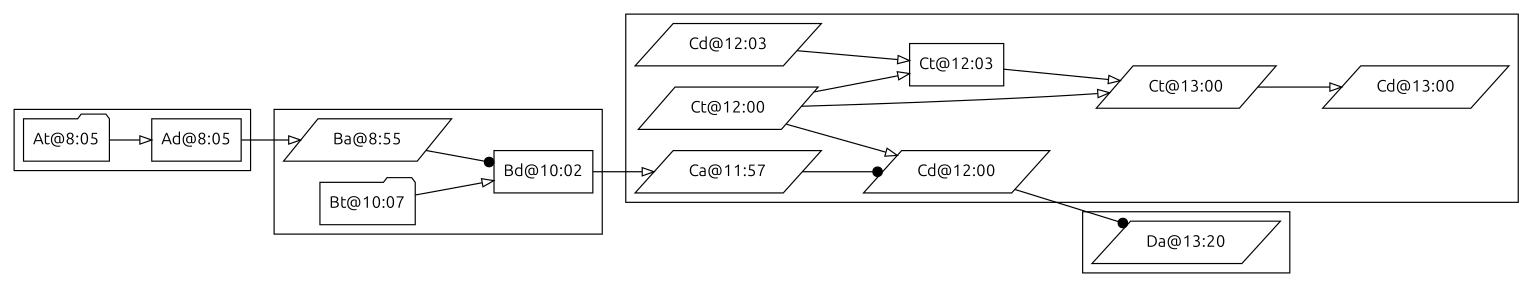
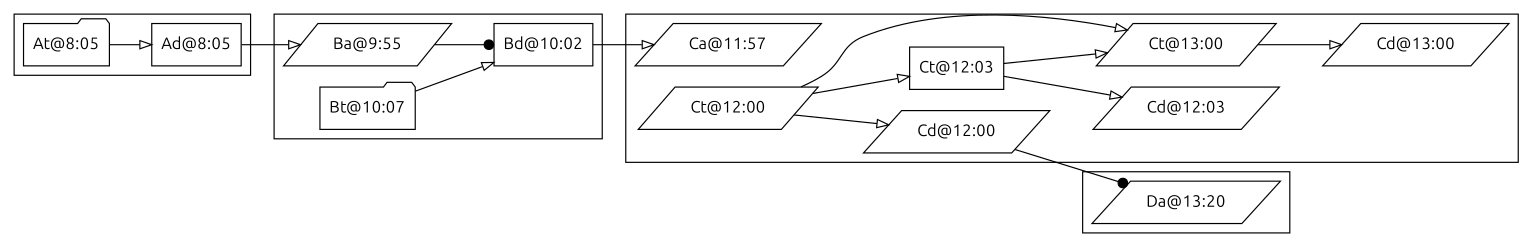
edge "Cd@12:03" -> "Ct@12:03": reversed
node "Ba@8:55": label "Ba@8:55" -> "Ba@9:55"
edge "Ca@11:57" -> "Cd@12:00": removed
